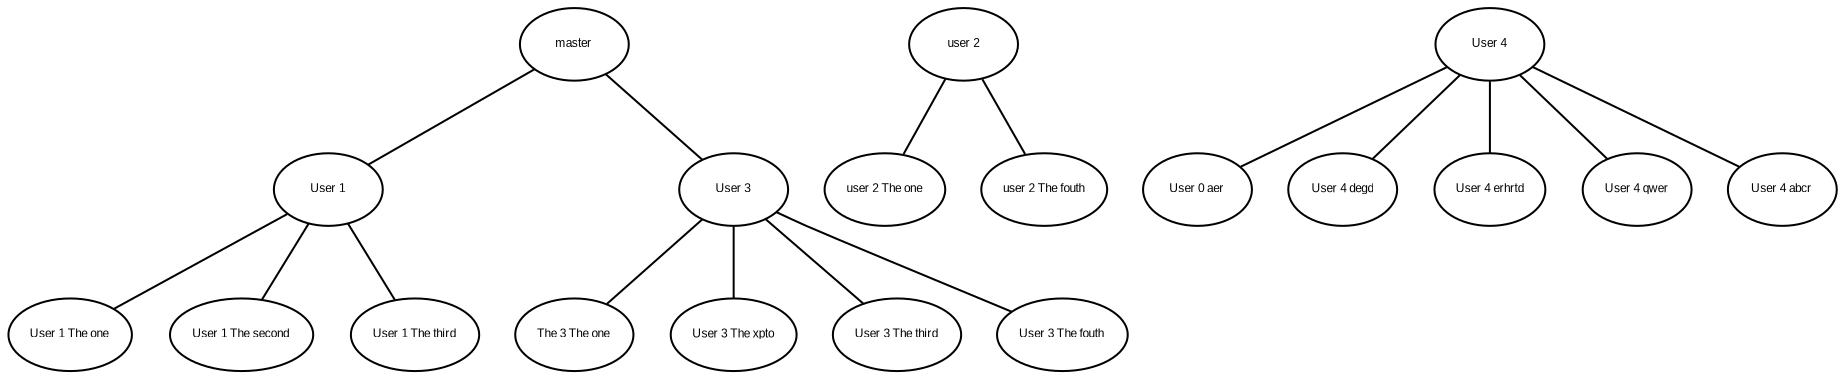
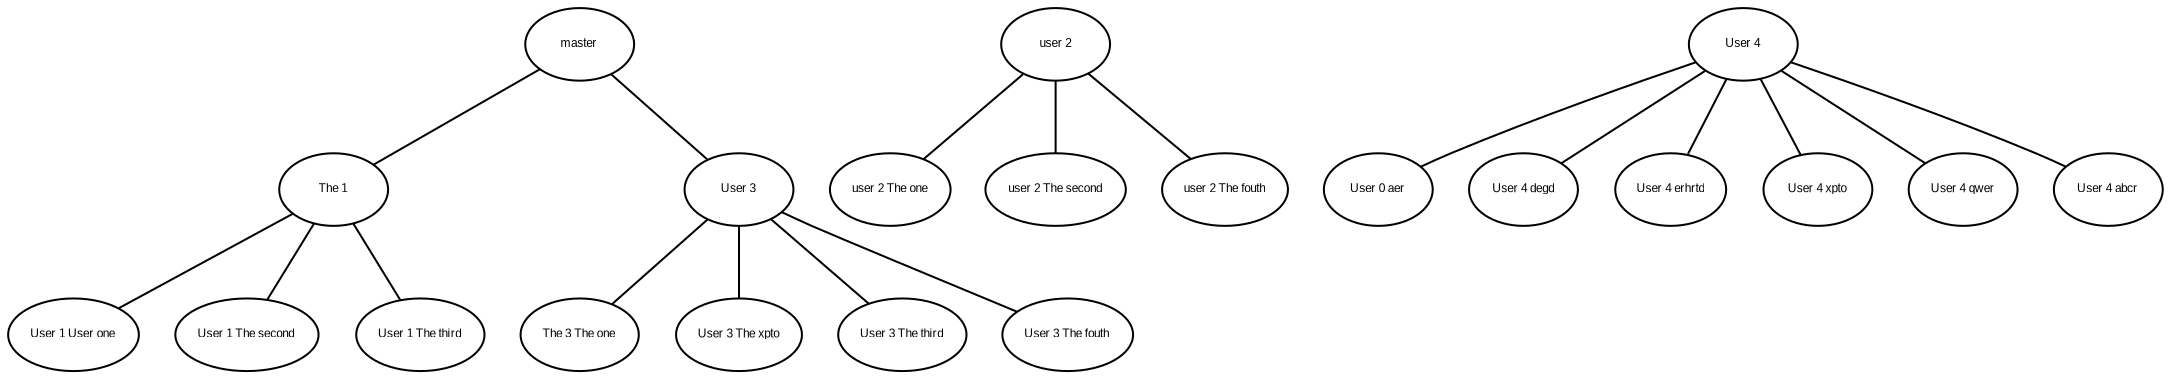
node "User 1": label "User 1" -> "The 1"
node "user 2 The second": added
node "User 4 xpto": added
node "User 1 The one": label "User 1 The one" -> "User 1 User one"
